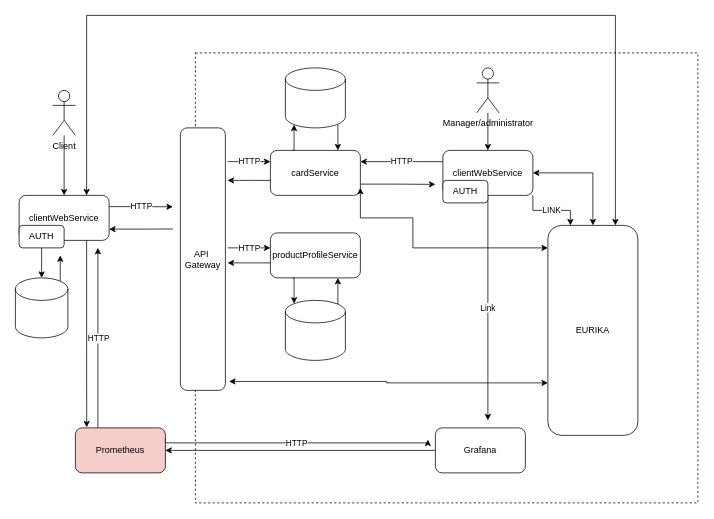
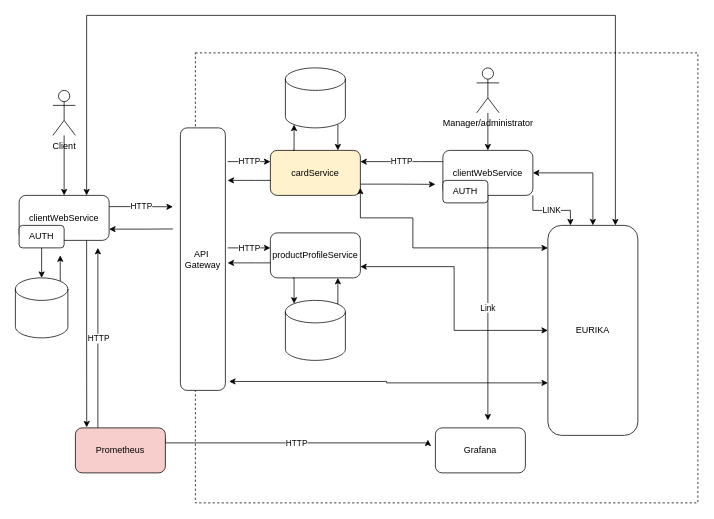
node "cardService": fillcolor #ffffff -> #fff2cc
edge "productProfileService" -- "EURIKA": added
edge "Grafana" -> "Prometheus": removed
